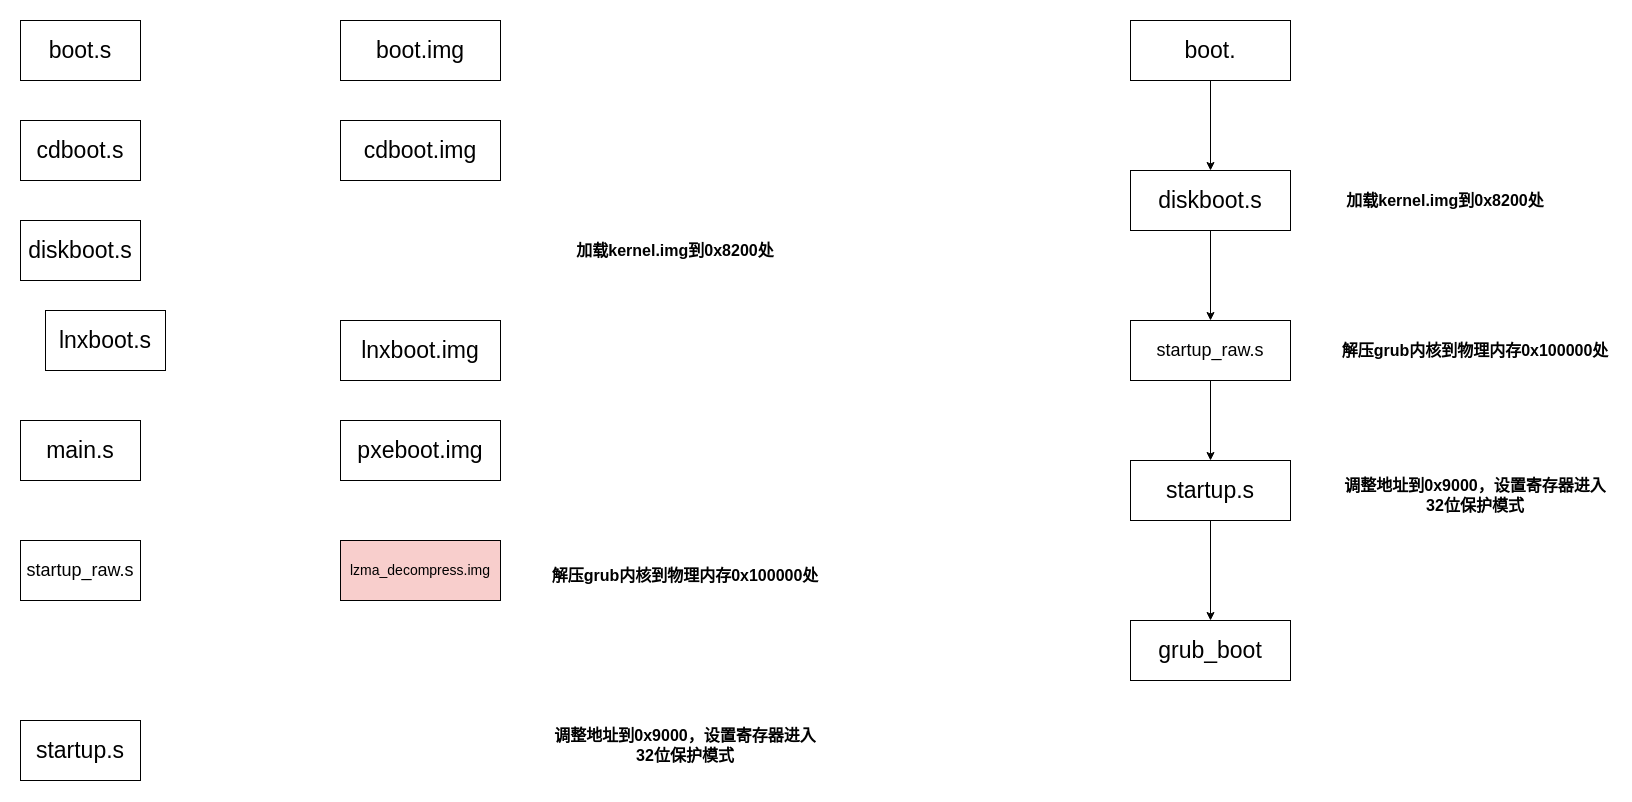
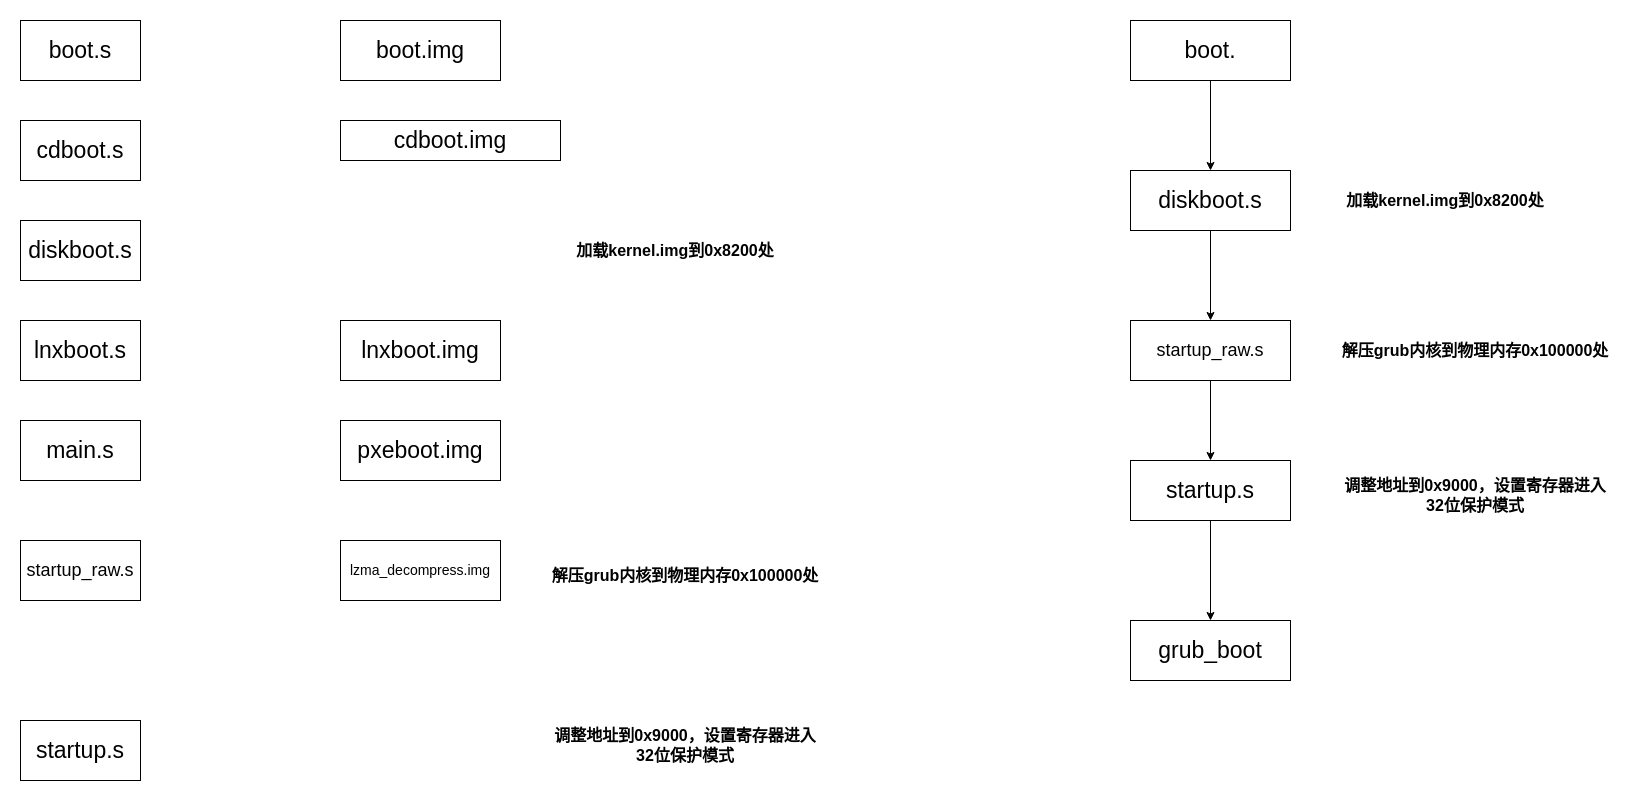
node "cdboot.img": size 160x60 -> 220x40
node "lnxboot.s": moved (106, 341) -> (81, 351)
node "lzma_decompress.img": fillcolor #f8cecc -> #ffffff
